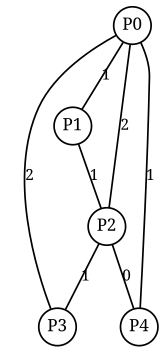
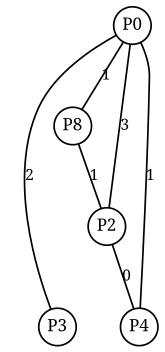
node "P1": label "P1" -> "P8"
edge "P0" -- "P2": label "2" -> "3"
edge "P2" -- "P3": removed, label "1"
